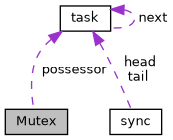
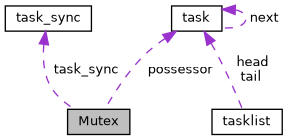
node "task_sync": added
node "sync": label "sync" -> "tasklist"
